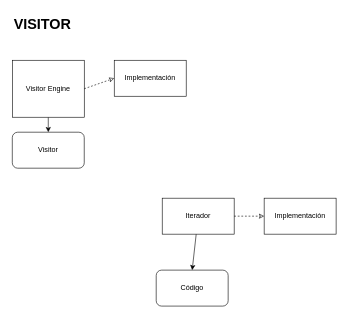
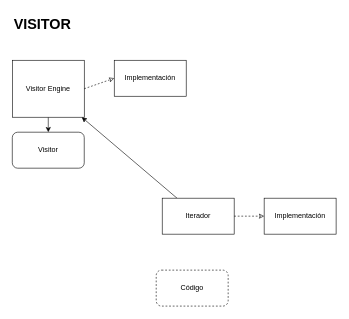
edge "Iterador" -> "Código": now "Iterador" -> "Visitor Engine"
node "Código": style solid -> dashed
